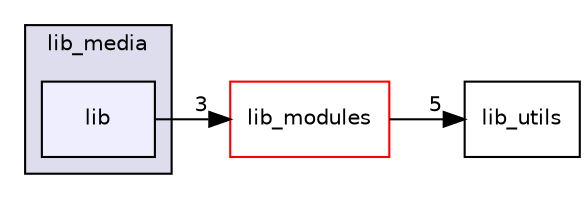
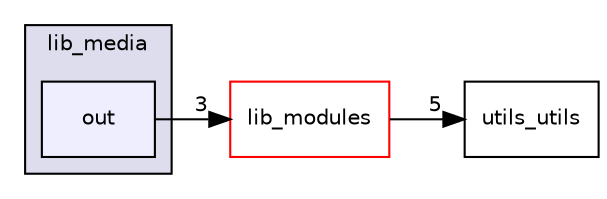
node "lib": label "lib" -> "out"
node "lib_utils": label "lib_utils" -> "utils_utils"
